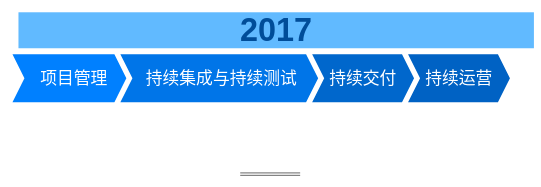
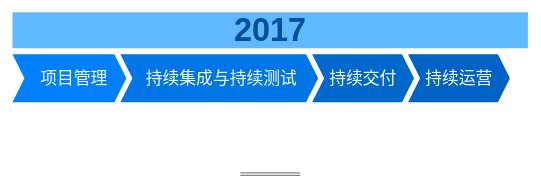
node "2017": moved (276, 30) -> (270, 30)
